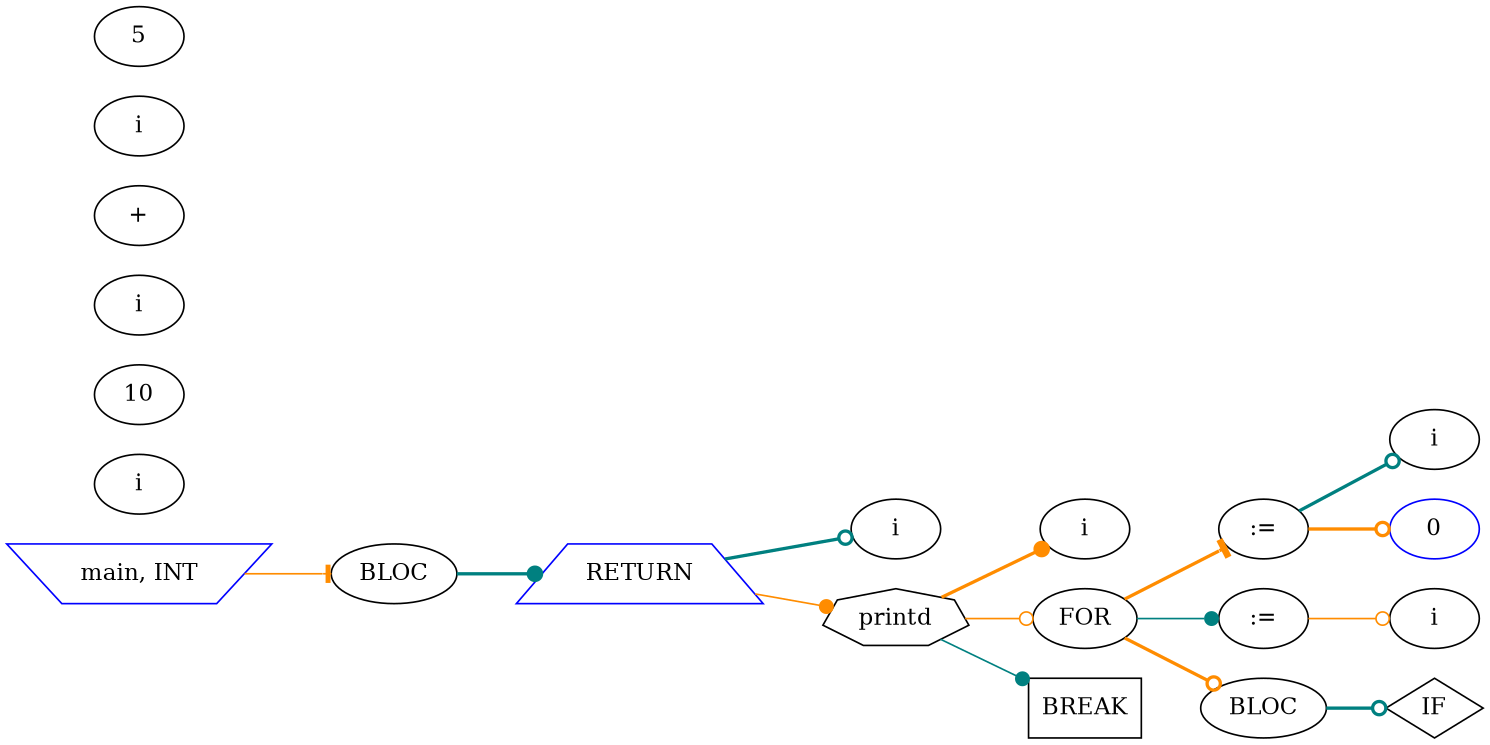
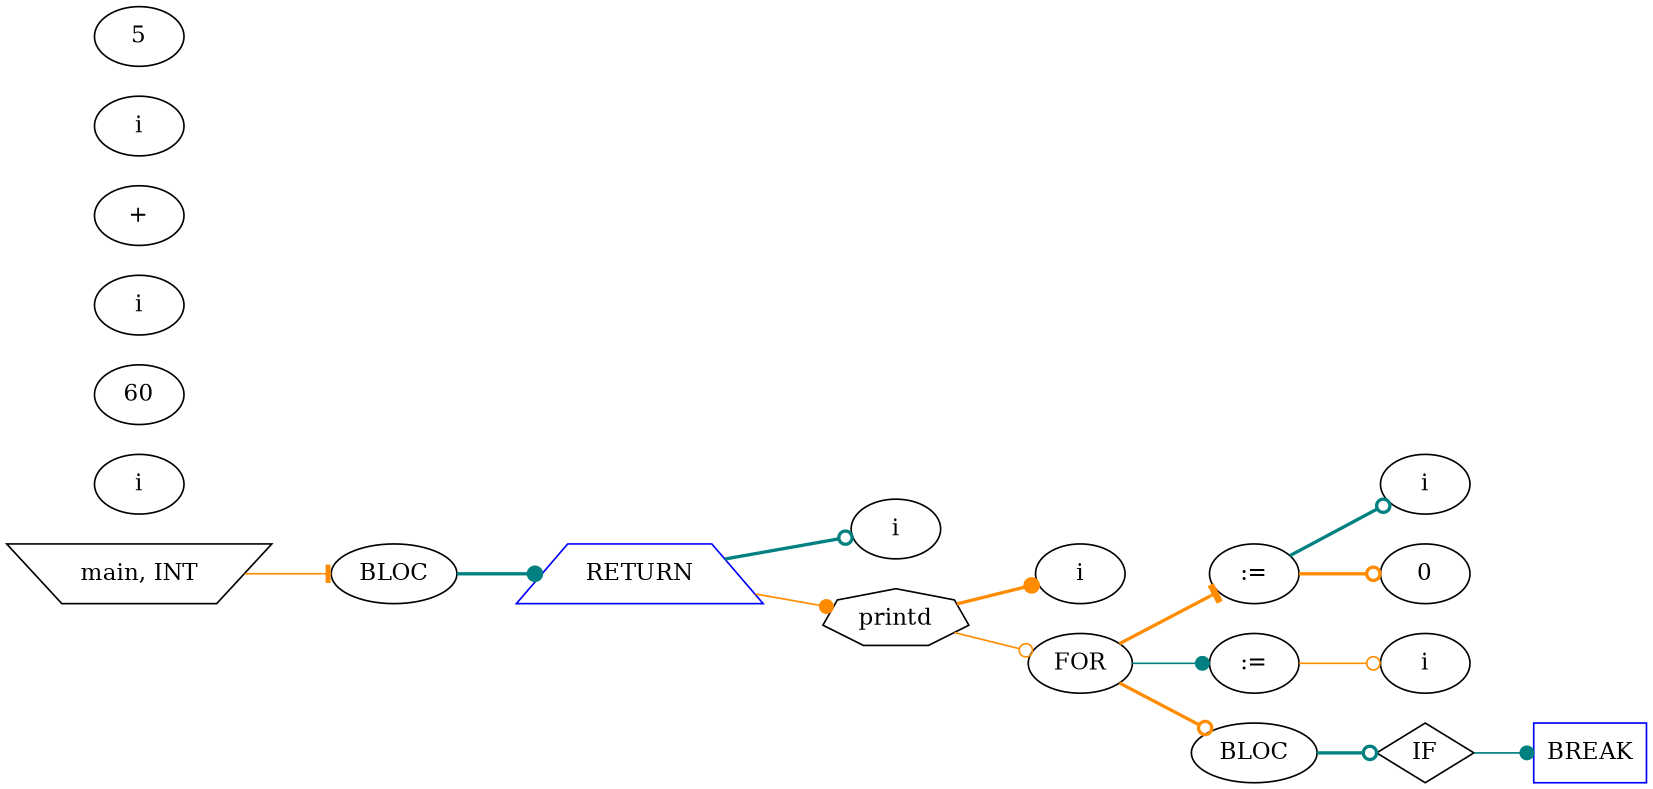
node "10": label "10" -> "60"
node "0": color blue -> black
node "main, INT": color blue -> black
edge "printd" -> "BREAK": now "IF" -> "BREAK"
node "BREAK": color black -> blue
